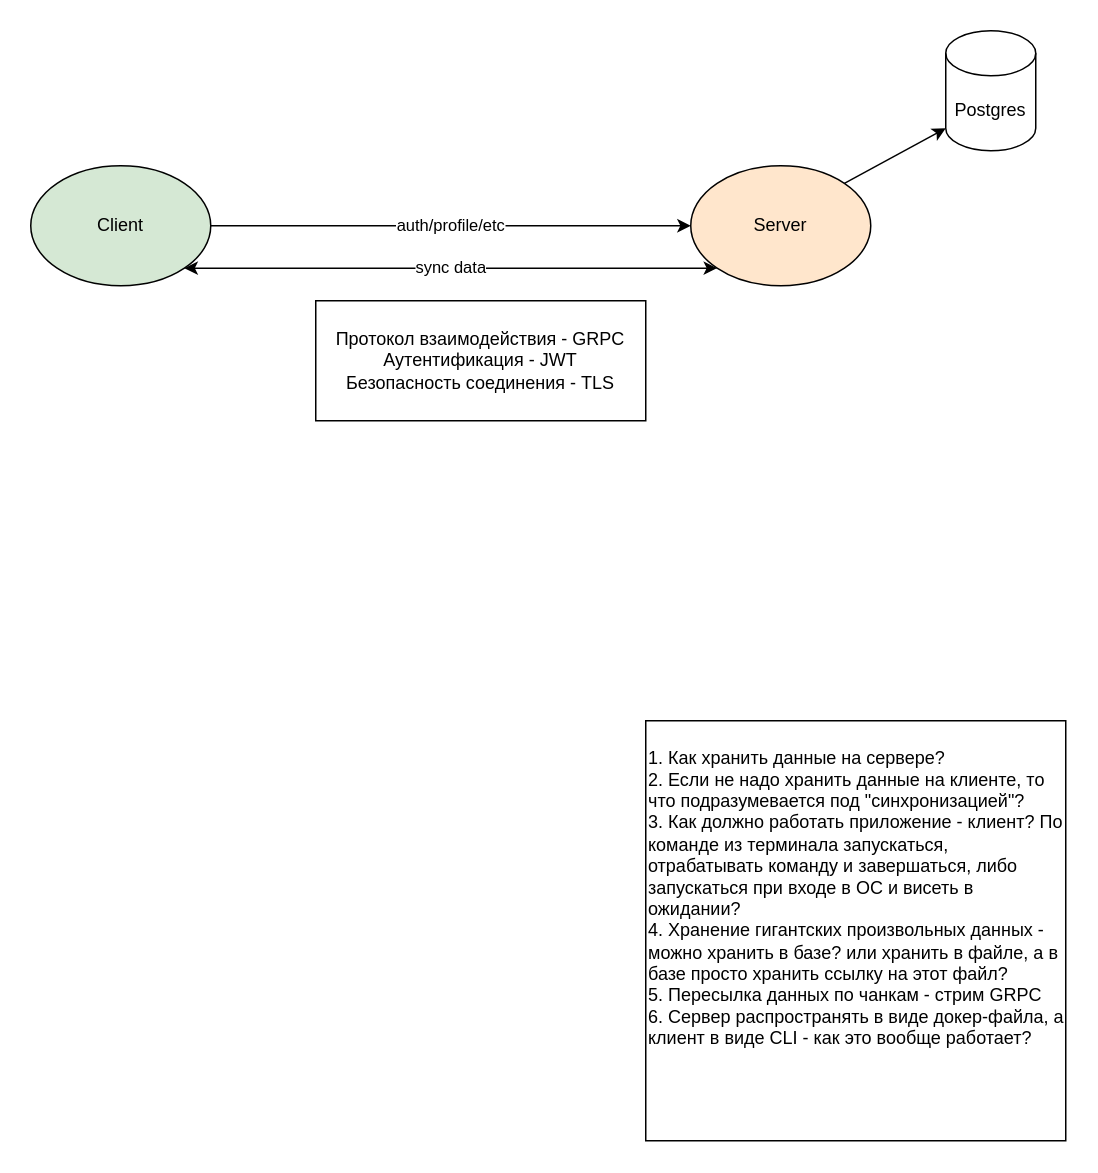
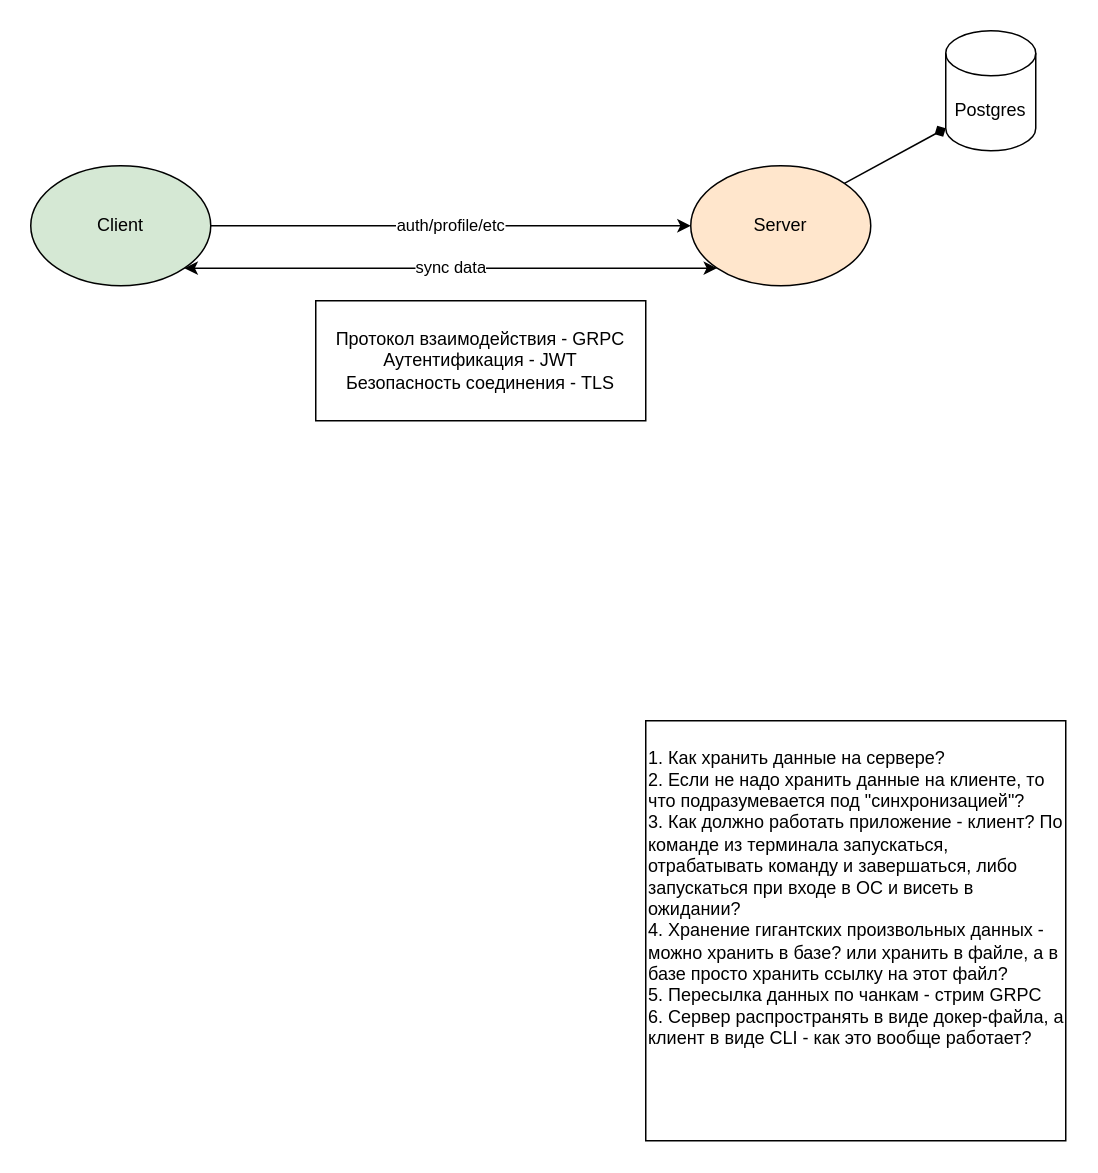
edge "Server" -> "Postgres": arrowhead classic -> diamond
